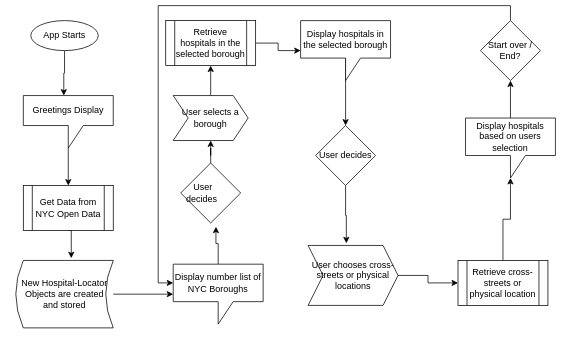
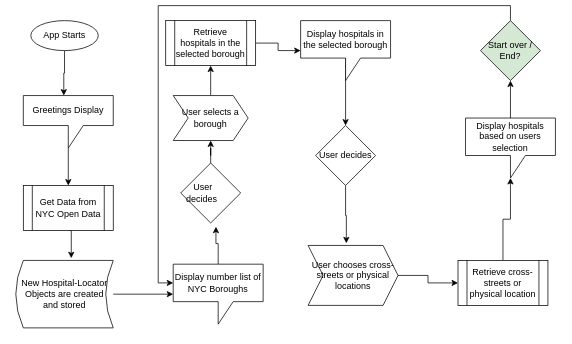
node "Start over / End?": fillcolor #ffffff -> #d5e8d4
